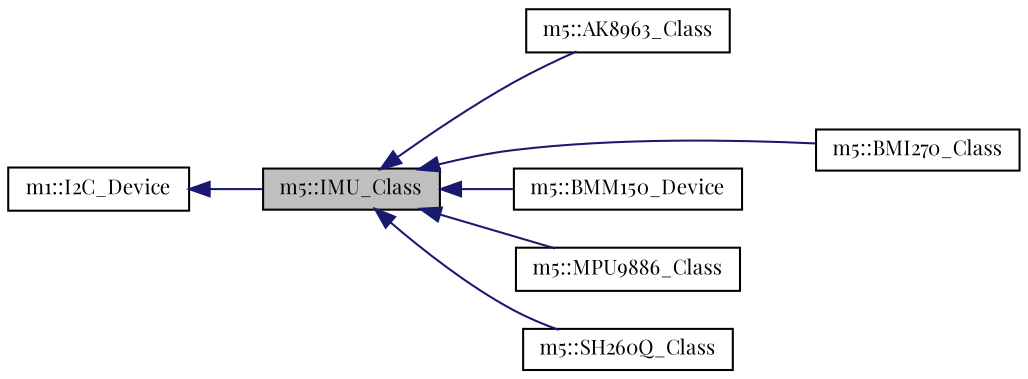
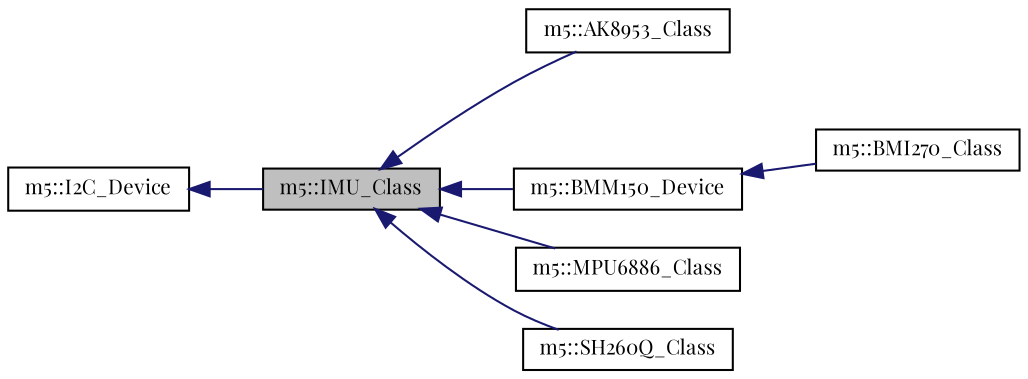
node "m5::AK8963_Class": label "m5::AK8963_Class" -> "m5::AK8953_Class"
edge "m5::BMI270_Class" -> "m5::IMU_Class": now "m5::BMI270_Class" -> "m5::BMM150_Device"
node "m1::I2C_Device": label "m1::I2C_Device" -> "m5::I2C_Device"
node "m5::MPU9886_Class": label "m5::MPU9886_Class" -> "m5::MPU6886_Class"
